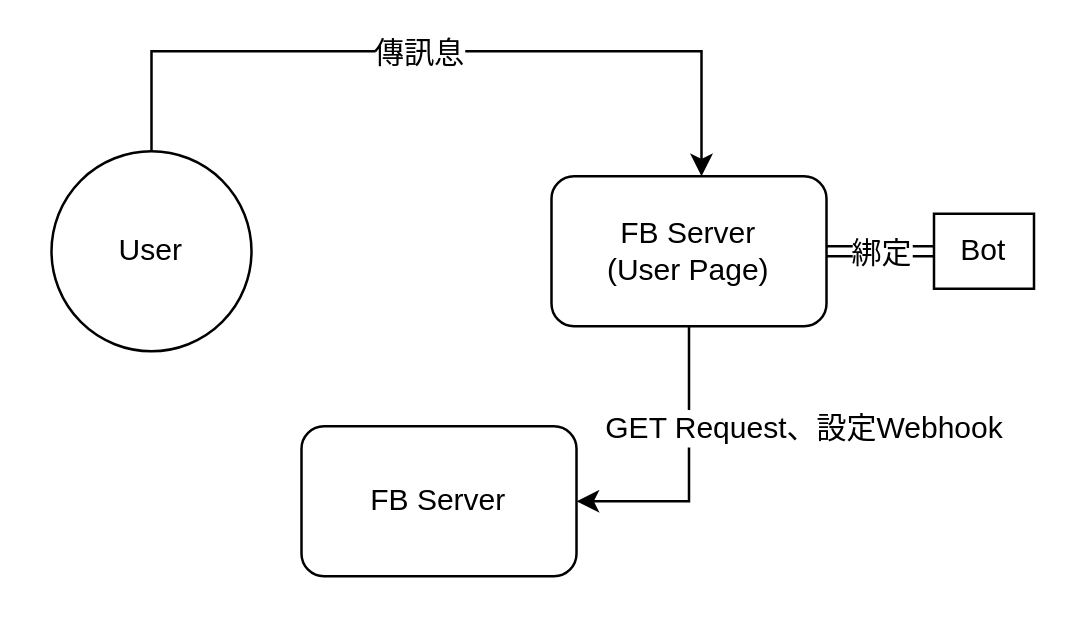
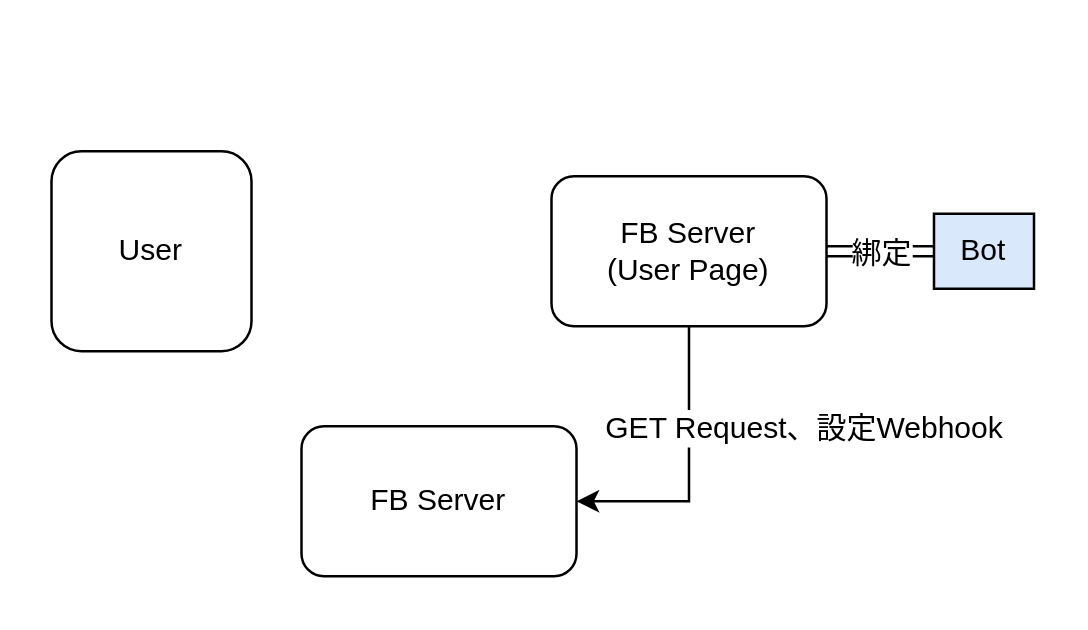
edge "User" -> "FB Server (User Page)": removed, label "傳訊息"
node "User": shape ellipse -> rounded rectangle
node "Bot": fillcolor #ffffff -> #dae8fc
